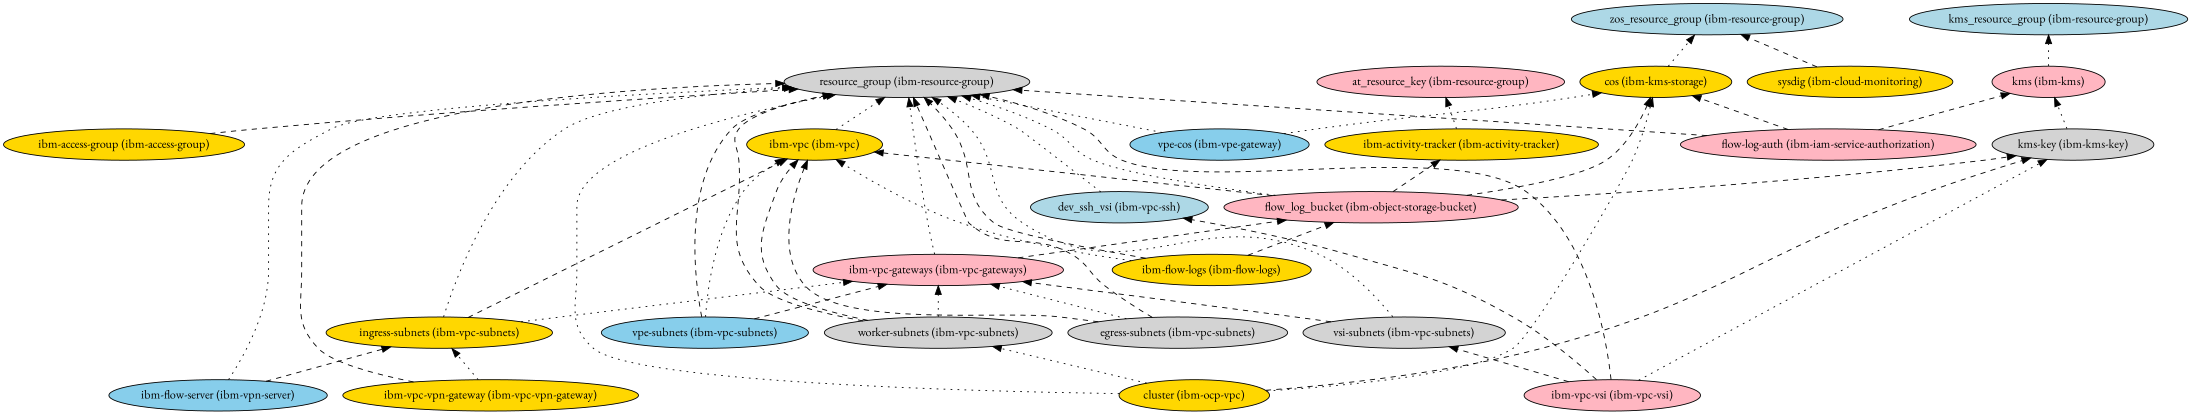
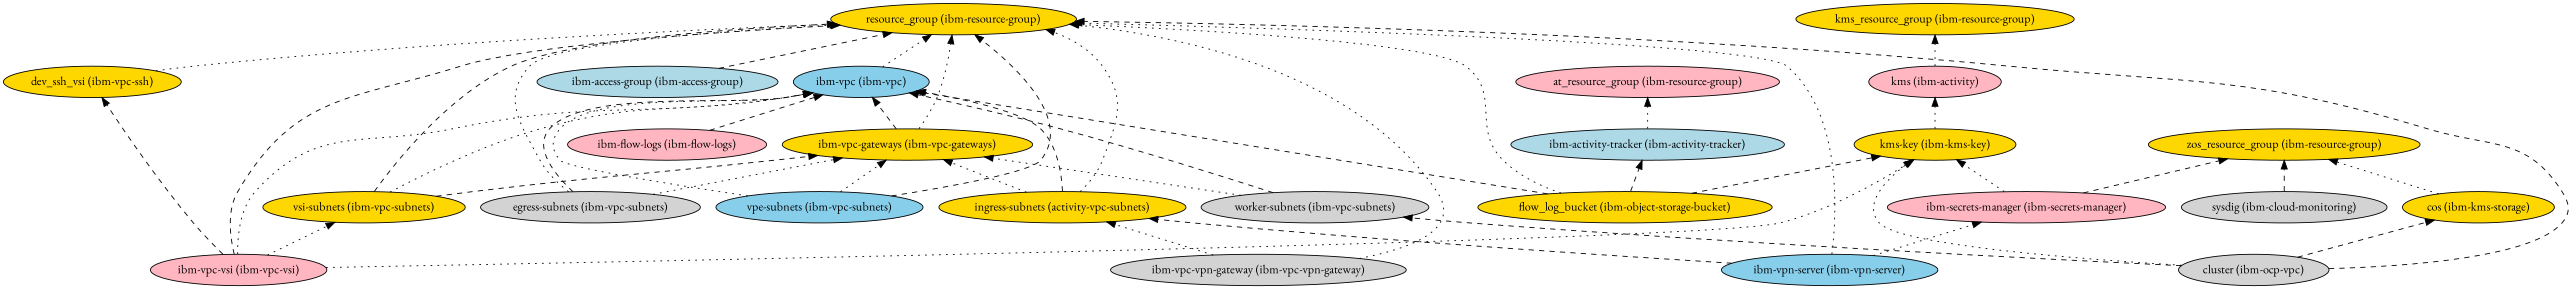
node "zos_resource_group (ibm-resource-group)": fillcolor lightblue -> gold
node "kms_resource_group (ibm-resource-group)": fillcolor lightblue -> gold
node "resource_group (ibm-resource-group)": fillcolor lightgrey -> gold
node "at_resource_key (ibm-resource-group)": label "at_resource_key (ibm-resource-group)" -> "at_resource_group (ibm-resource-group)"
node "sysdig (ibm-cloud-monitoring)": fillcolor gold -> lightgrey
node "kms (ibm-kms)": label "kms (ibm-kms)" -> "kms (ibm-activity)"
edge "ibm-vpc-vsi (ibm-vpc-vsi)" -> "ibm-vpc (ibm-vpc)": added
edge "ibm-vpc-vpn-gateway (ibm-vpc-vpn-gateway)" -> "resource_group (ibm-resource-group)": style dashed -> dotted
edge "vsi-subnets (ibm-vpc-subnets)" -> "ibm-vpc (ibm-vpc)": added
node "ibm-access-group (ibm-access-group)": fillcolor gold -> lightblue
node "ibm-vpc (ibm-vpc)": fillcolor gold -> skyblue
node "vpe-cos (ibm-vpe-gateway)": removed
node "ibm-activity-tracker (ibm-activity-tracker)": fillcolor gold -> lightblue
node "flow-log-auth (ibm-iam-service-authorization)": removed
node "kms-key (ibm-kms-key)": fillcolor lightgrey -> gold
edge "flow_log_bucket (ibm-object-storage-bucket)" -> "cos (ibm-kms-storage)": removed
node "dev_ssh_vsi (ibm-vpc-ssh)": fillcolor lightblue -> gold
node "flow_log_bucket (ibm-object-storage-bucket)": fillcolor lightpink -> gold
node "ibm-secrets-manager (ibm-secrets-manager)": added
edge "egress-subnets (ibm-vpc-subnets)" -> "resource_group (ibm-resource-group)": style dashed -> dotted
edge "worker-subnets (ibm-vpc-subnets)" -> "resource_group (ibm-resource-group)": removed
edge "ibm-flow-logs (ibm-flow-logs)" -> "ibm-vpc (ibm-vpc)": style dotted -> dashed
edge "ibm-flow-logs (ibm-flow-logs)" -> "resource_group (ibm-resource-group)": removed
edge "ibm-flow-logs (ibm-flow-logs)" -> "flow_log_bucket (ibm-object-storage-bucket)": removed
edge "ibm-vpc-gateways (ibm-vpc-gateways)" -> "flow_log_bucket (ibm-object-storage-bucket)": now "ibm-vpc-gateways (ibm-vpc-gateways)" -> "ibm-vpc (ibm-vpc)"
edge "vsi-subnets (ibm-vpc-subnets)" -> "resource_group (ibm-resource-group)": style dotted -> dashed
node "ibm-vpc-gateways (ibm-vpc-gateways)": fillcolor lightpink -> gold
node "ibm-flow-logs (ibm-flow-logs)": fillcolor gold -> lightpink
edge "vpe-subnets (ibm-vpc-subnets)" -> "ibm-vpc-gateways (ibm-vpc-gateways)": style dashed -> dotted
edge "cluster (ibm-ocp-vpc)" -> "kms-key (ibm-kms-key)": style dashed -> dotted
node "ingress-subnets (ibm-vpc-subnets)": label "ingress-subnets (ibm-vpc-subnets)" -> "ingress-subnets (activity-vpc-subnets)"
node "vsi-subnets (ibm-vpc-subnets)": fillcolor lightgrey -> gold
edge "cluster (ibm-ocp-vpc)" -> "cos (ibm-kms-storage)": style dotted -> dashed
edge "cluster (ibm-ocp-vpc)" -> "resource_group (ibm-resource-group)": style dotted -> dashed
edge "ibm-vpc-vsi (ibm-vpc-vsi)" -> "vsi-subnets (ibm-vpc-subnets)": style dashed -> dotted
edge "cluster (ibm-ocp-vpc)" -> "worker-subnets (ibm-vpc-subnets)": style dotted -> dashed
node "ibm-flow-server (ibm-vpn-server)": label "ibm-flow-server (ibm-vpn-server)" -> "ibm-vpn-server (ibm-vpn-server)"
node "ibm-vpc-vpn-gateway (ibm-vpc-vpn-gateway)": fillcolor gold -> lightgrey
node "cluster (ibm-ocp-vpc)": fillcolor gold -> lightgrey
